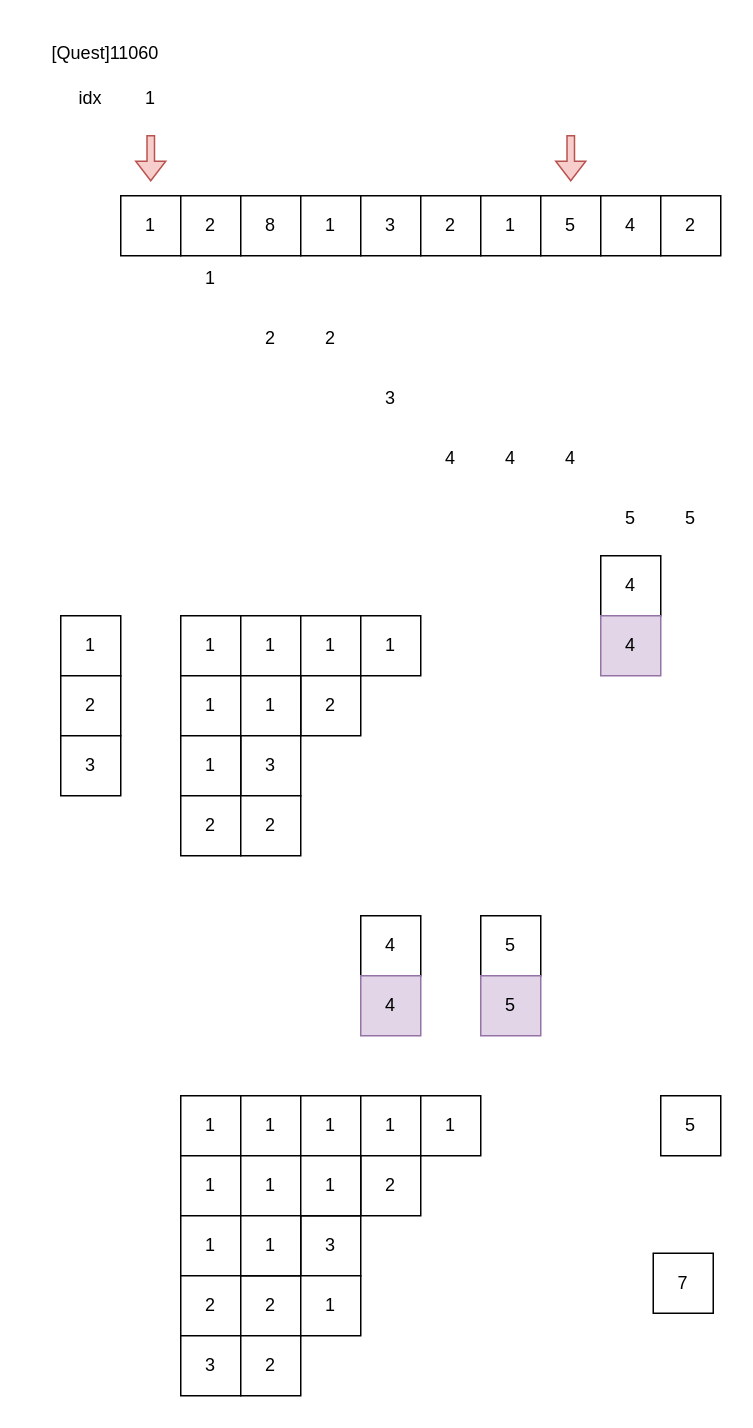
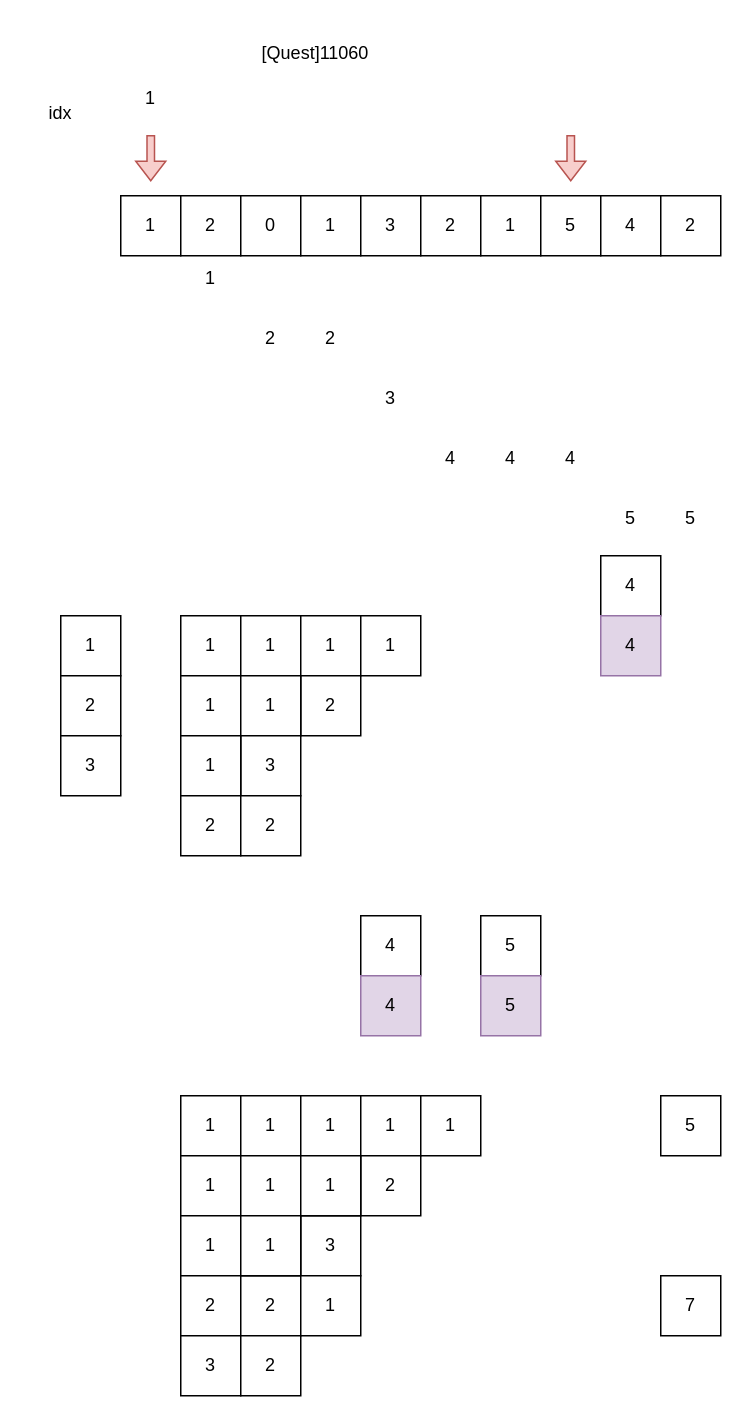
node "[Quest]11060": moved (106, 53) -> (316, 53)
node "idx": moved (91, 98) -> (61, 113)
node "8": label "8" -> "0"
node "7": moved (683, 1283) -> (691, 1306)
